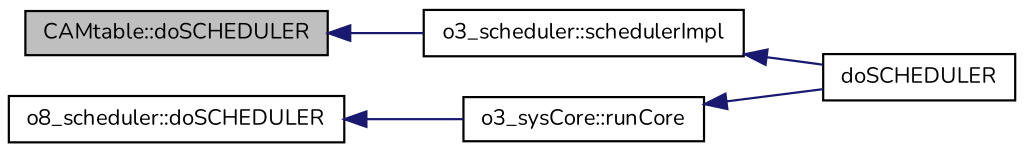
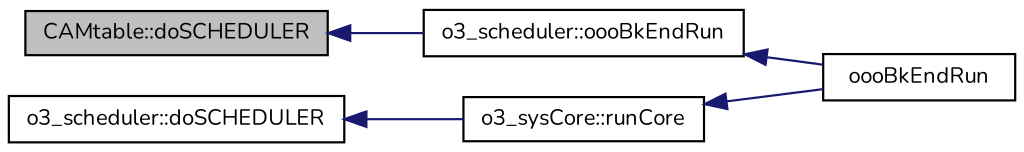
node "o3_scheduler::schedulerImpl": label "o3_scheduler::schedulerImpl" -> "o3_scheduler::oooBkEndRun"
node "doSCHEDULER": label "doSCHEDULER" -> "oooBkEndRun"
node "o8_scheduler::doSCHEDULER": label "o8_scheduler::doSCHEDULER" -> "o3_scheduler::doSCHEDULER"
